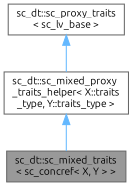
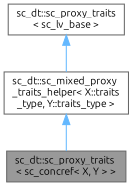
node "sc_dt::sc_mixed_traits < sc_concref< X, Y > >": label "sc_dt::sc_mixed_traits < sc_concref< X, Y > >" -> "sc_dt::sc_proxy_traits < sc_concref< X, Y > >"
